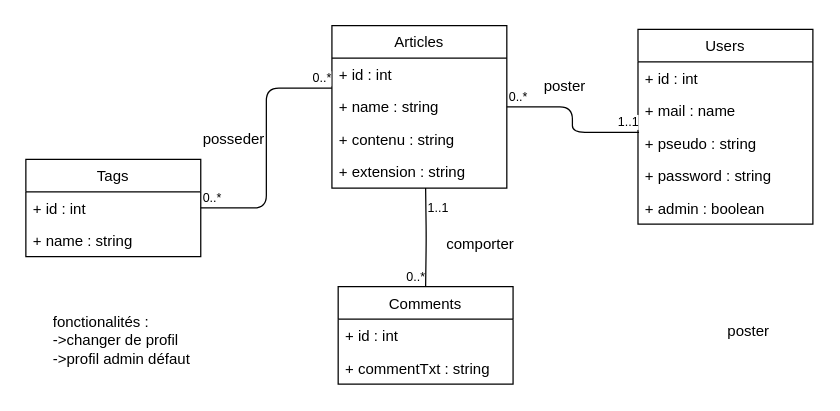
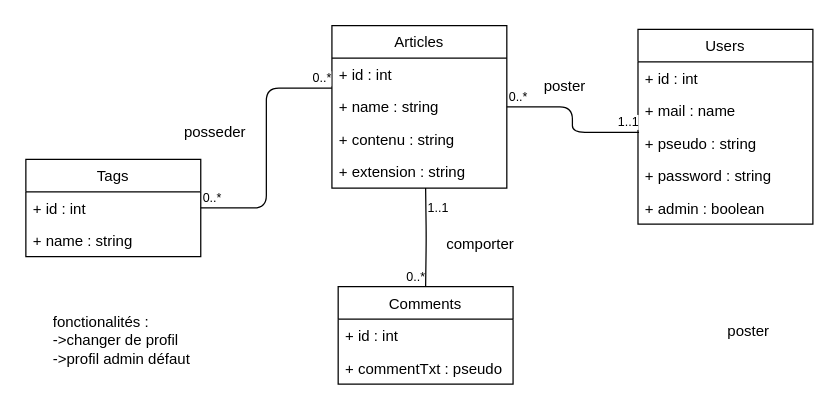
node "posseder": moved (244, 139) -> (226, 133)
node "+ commentTxt : string": label "+ commentTxt : string" -> "+ commentTxt : pseudo"
